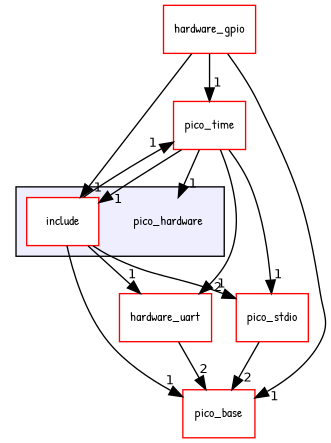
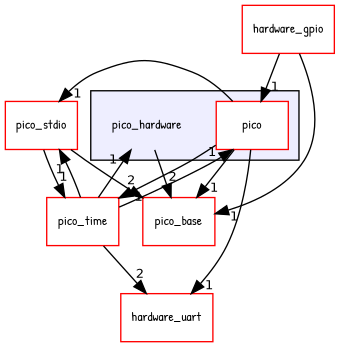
edge "hardware_gpio" -> "pico_time": now "pico_stdio" -> "pico_time"
node "include": label "include" -> "pico"
edge "hardware_uart" -> "pico_base": now "pico_hardware" -> "pico_base"
